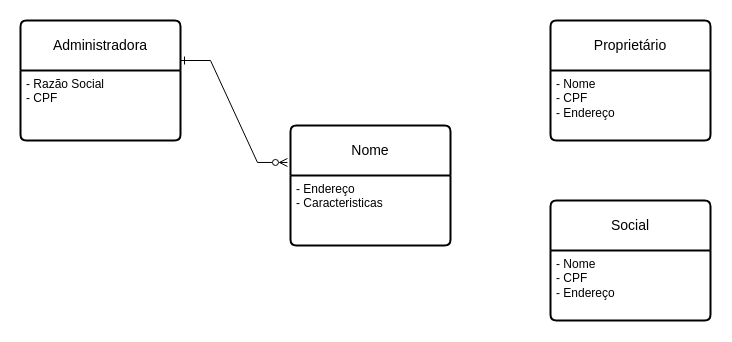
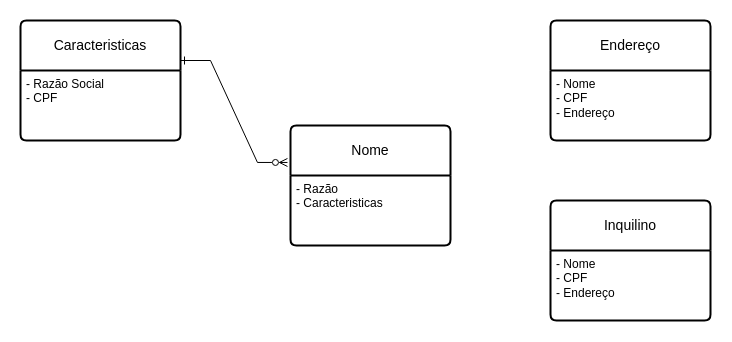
node "Administradora": label "Administradora" -> "Caracteristicas"
node "Proprietário": label "Proprietário" -> "Endereço"
node "- Endereço - Caracteristicas": label "- Endereço - Caracteristicas" -> "- Razão - Caracteristicas"
node "Social": label "Social" -> "Inquilino"
